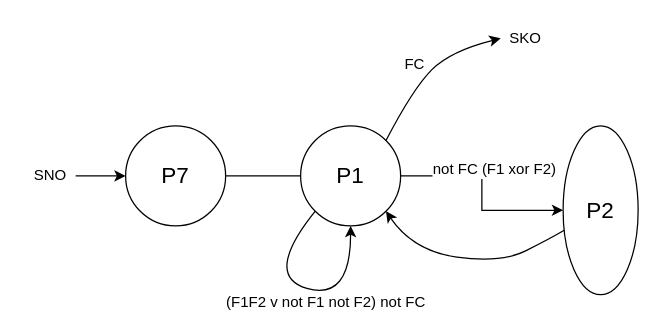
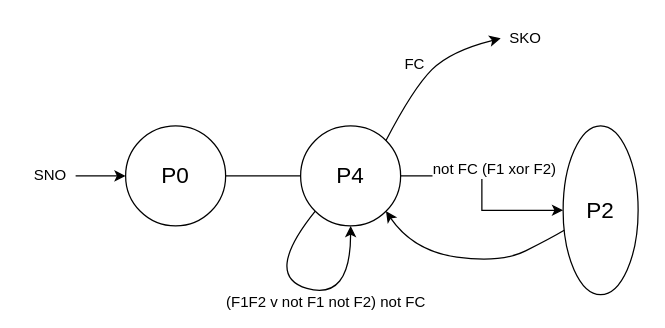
node "P7": label "P7" -> "P0"
node "P1": label "P1" -> "P4"
